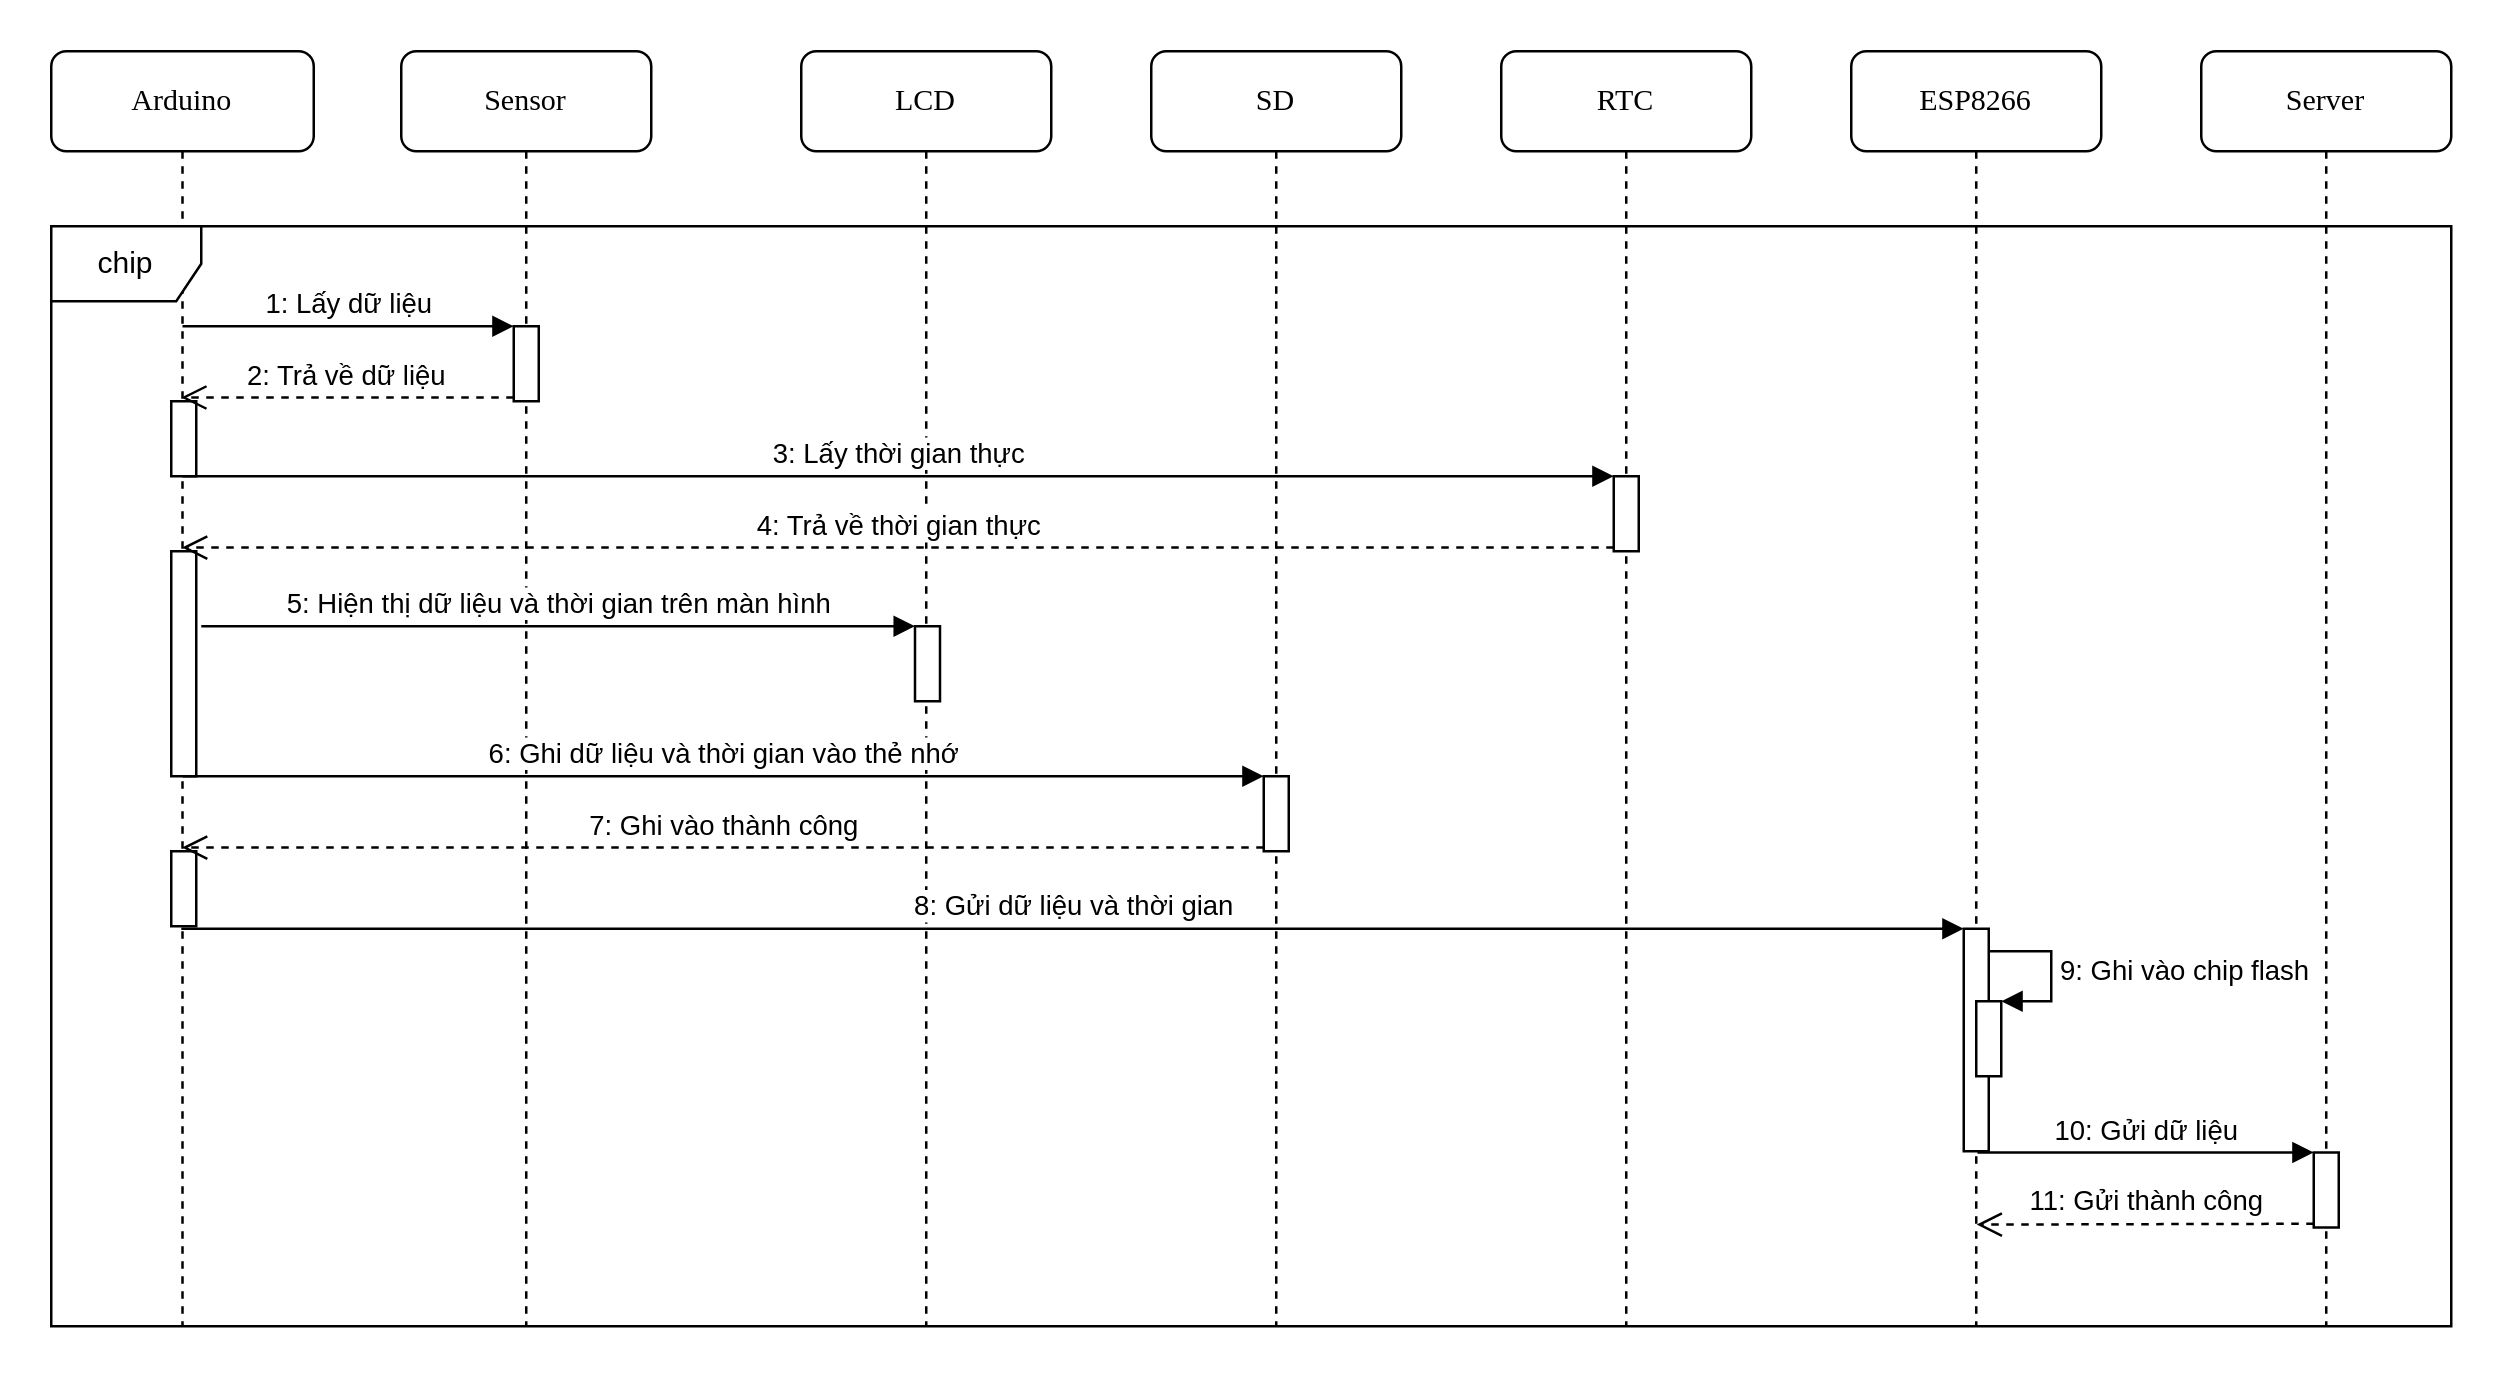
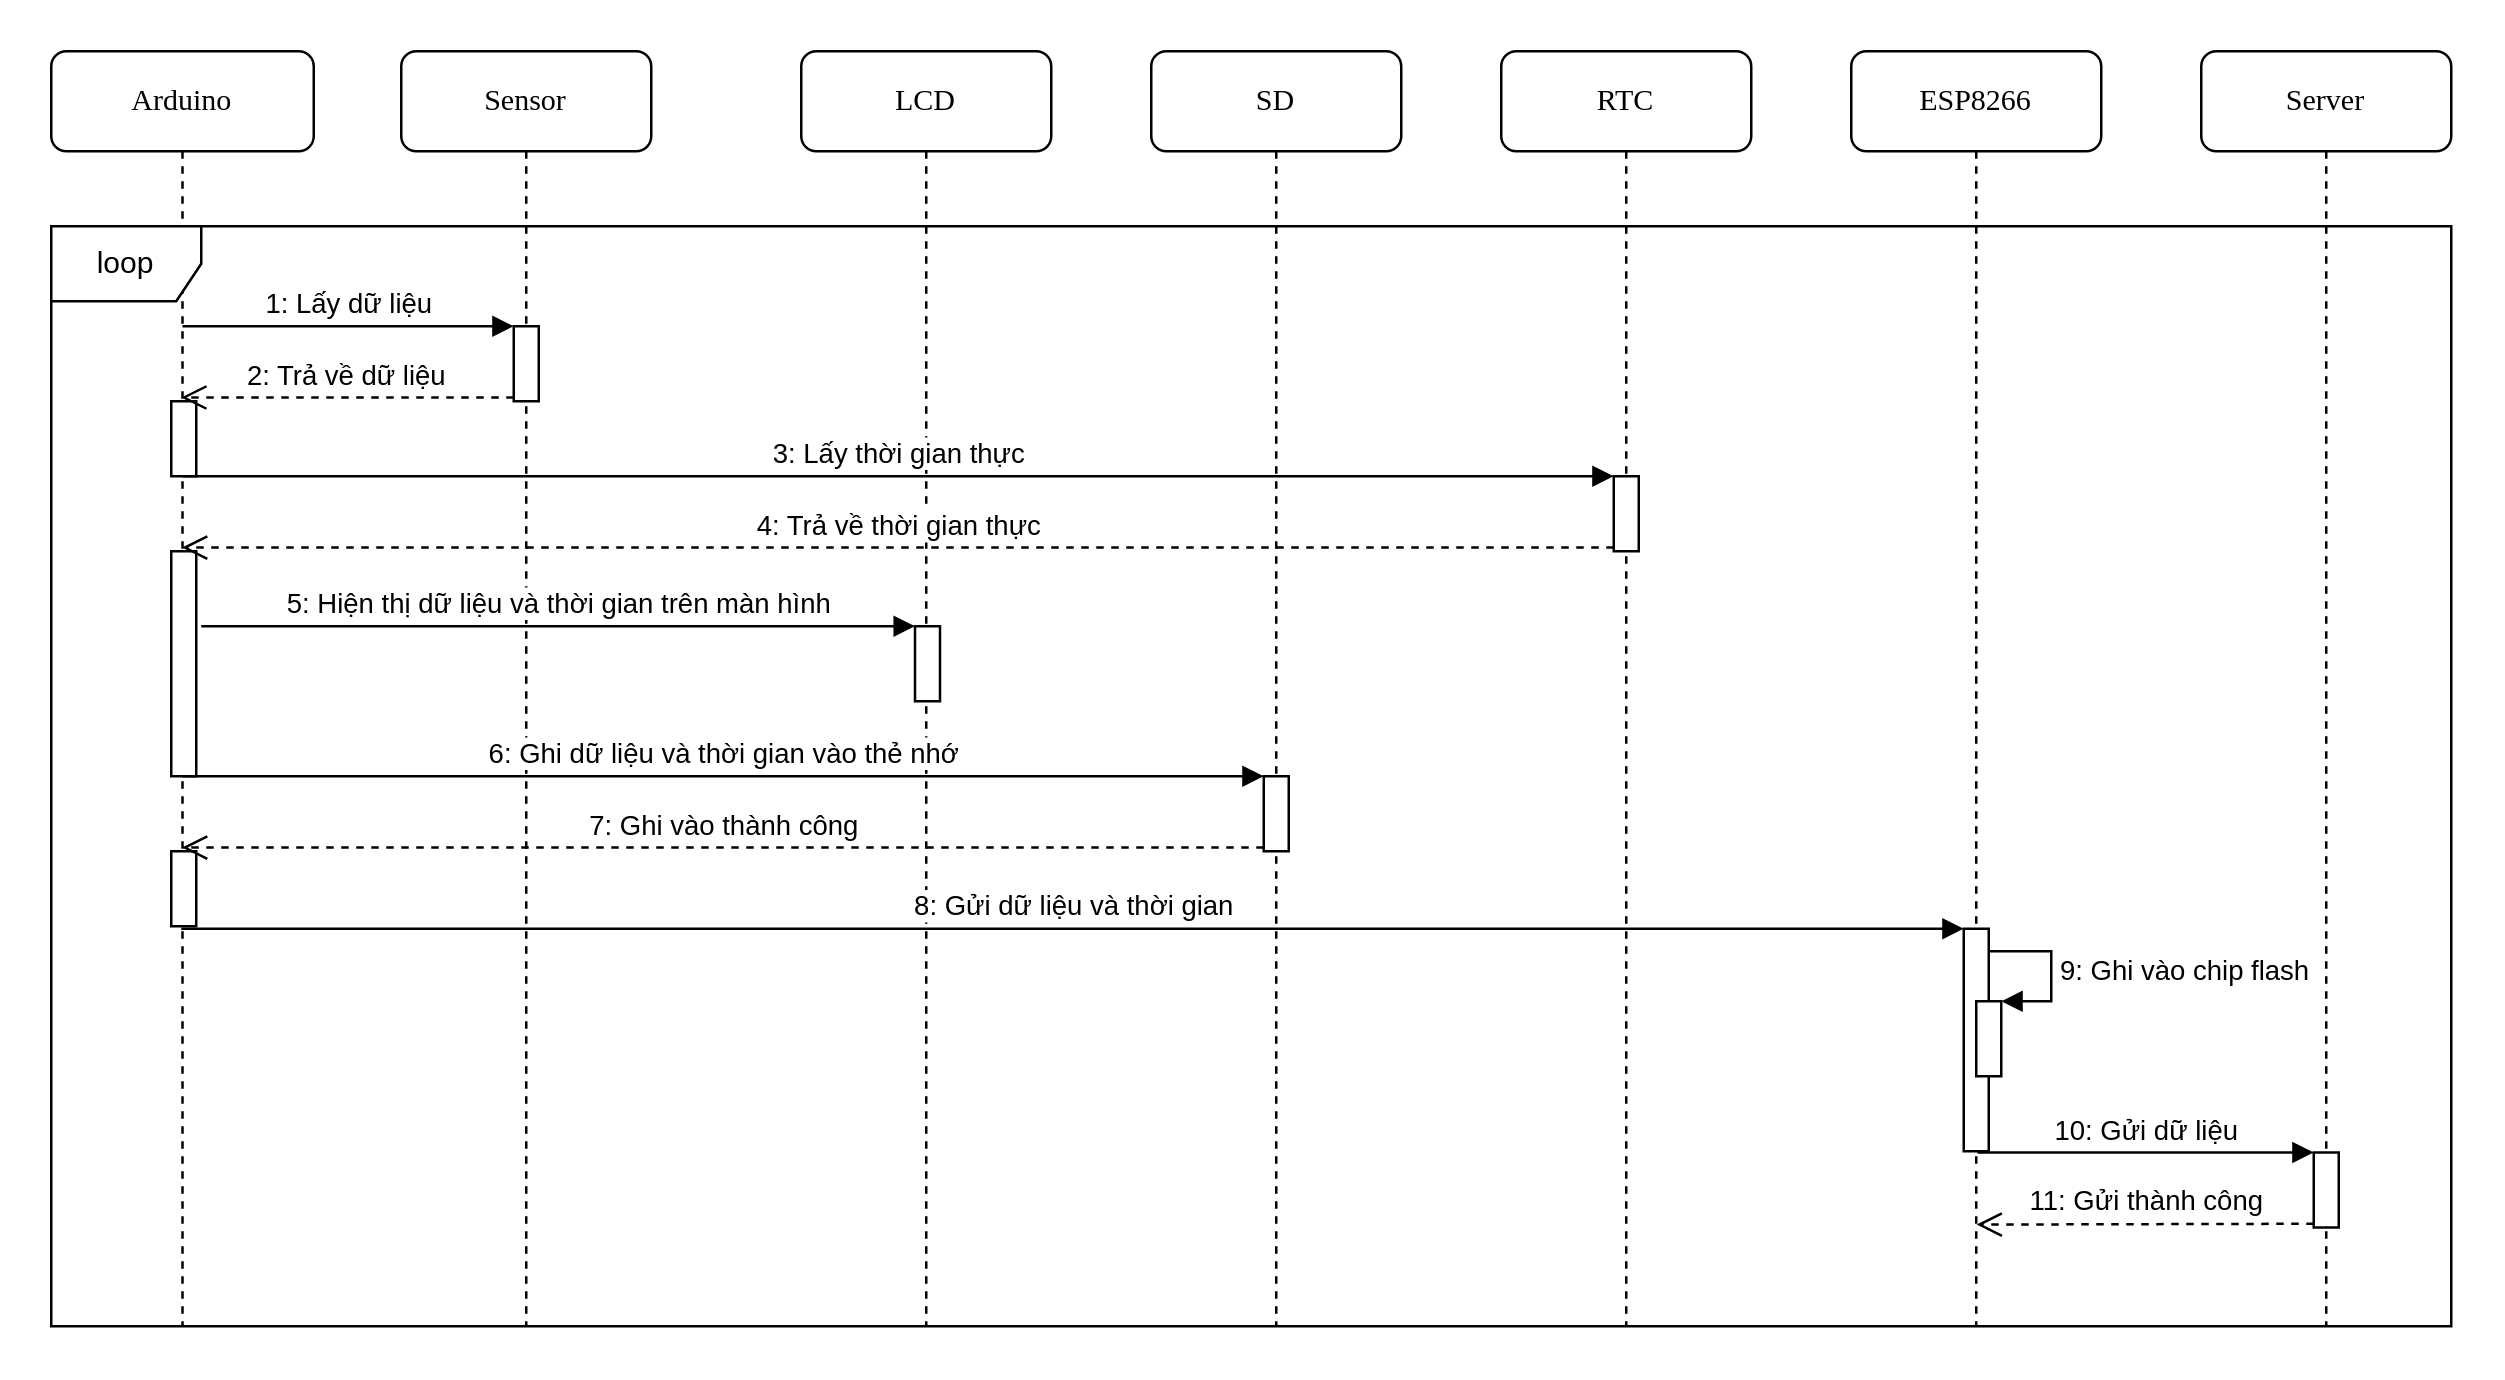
node "chip": label "chip" -> "loop"
